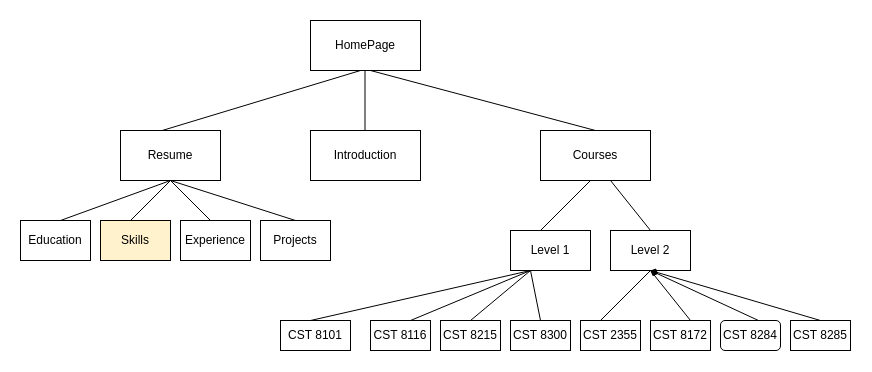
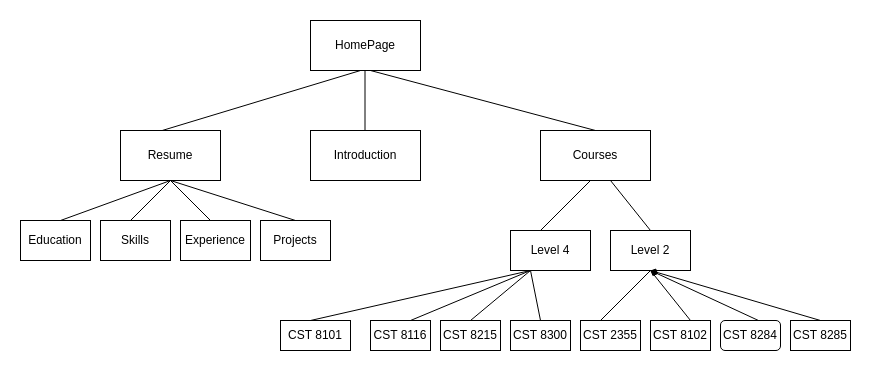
node "Skills": fillcolor #fff2cc -> #ffffff
node "Level 1": label "Level 1" -> "Level 4"
node "CST 8172": label "CST 8172" -> "CST 8102"
